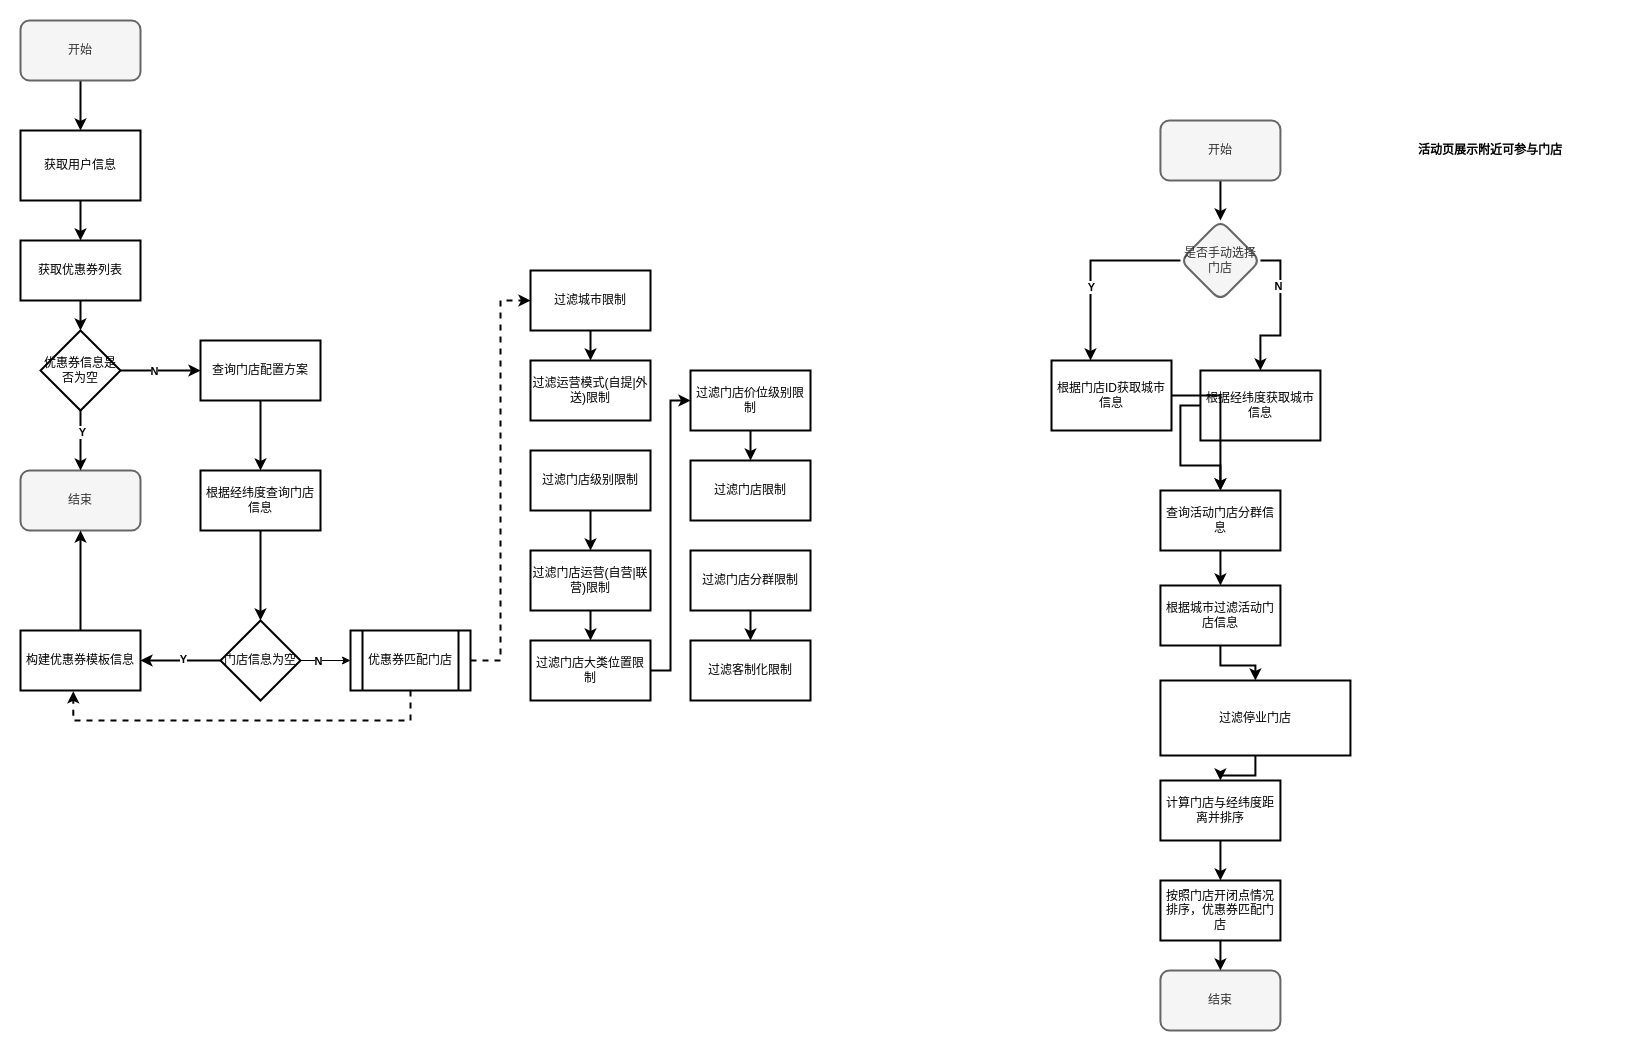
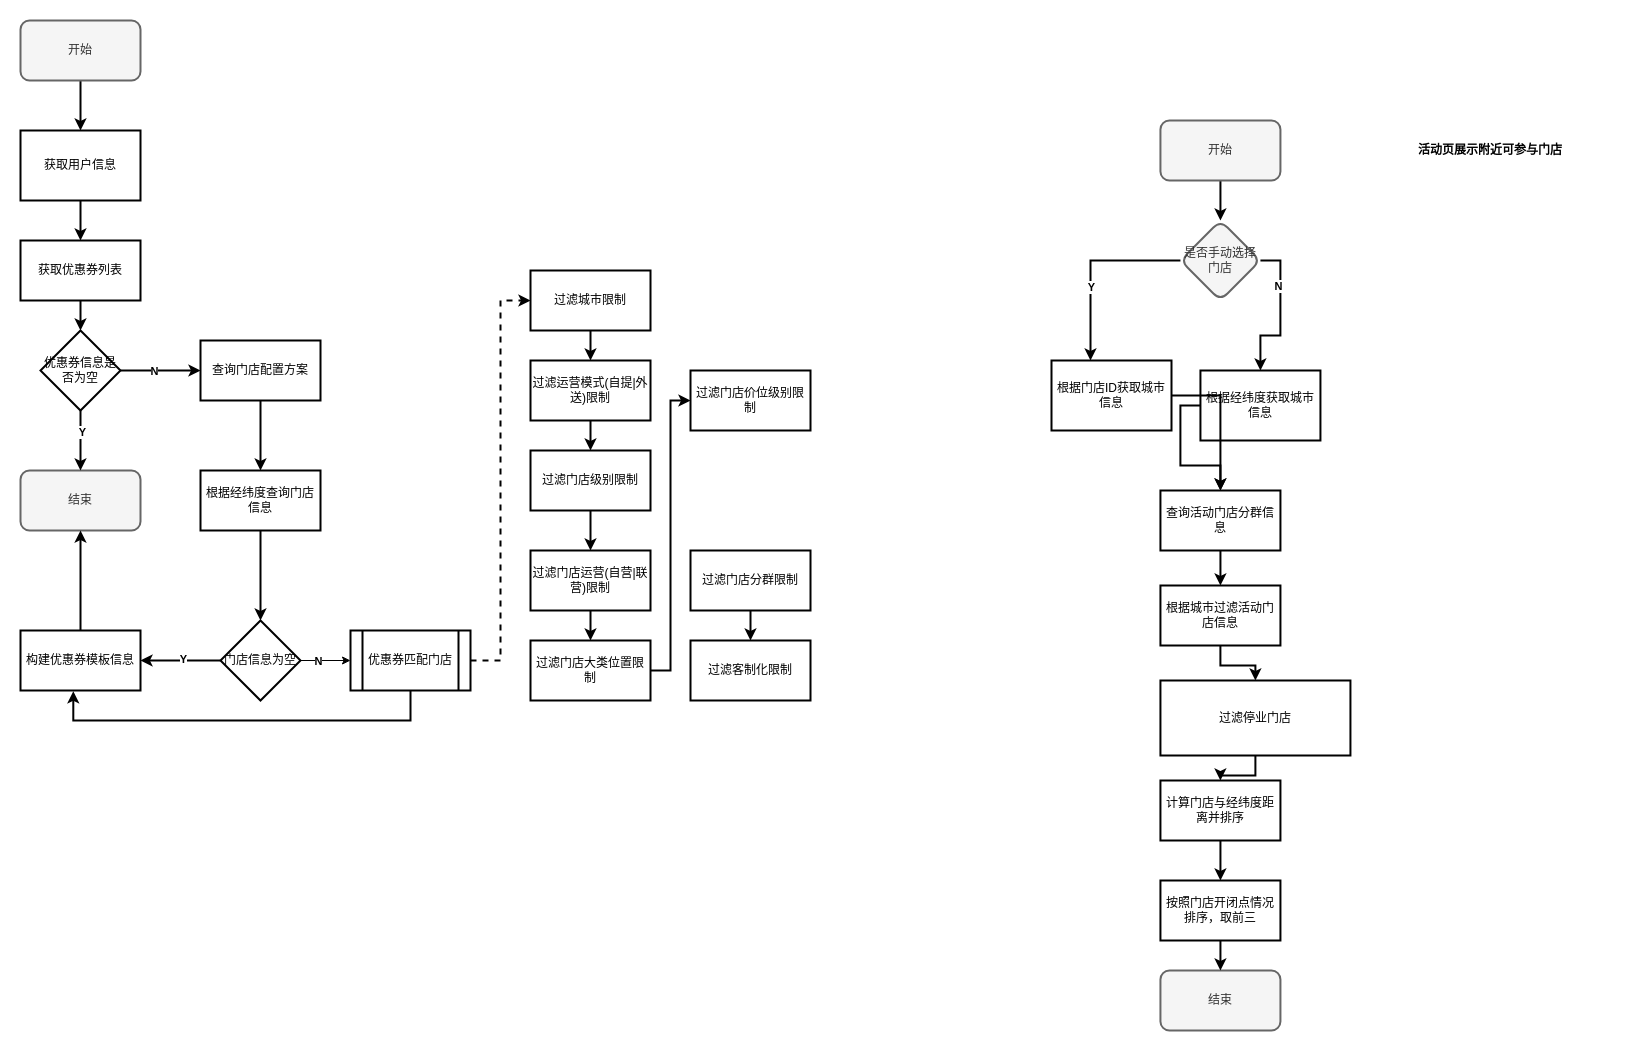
edge "过滤运营模式(自提|外送)限制" -> "过滤门店级别限制": added
edge "过滤门店价位级别限制" -> "过滤门店限制": removed
node "过滤门店限制": removed
edge "优惠券匹配门店" -> "构建优惠券模板信息": style dashed -> solid
node "按照门店开闭点情况排序，优惠券匹配门店": label "按照门店开闭点情况排序，优惠券匹配门店" -> "按照门店开闭点情况排序，取前三"
